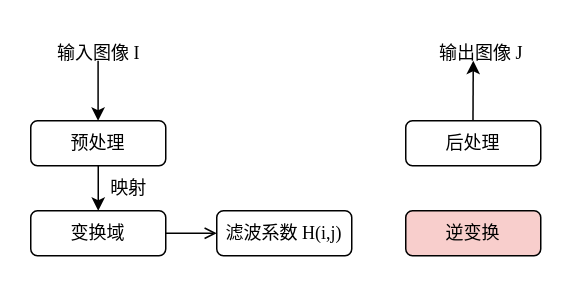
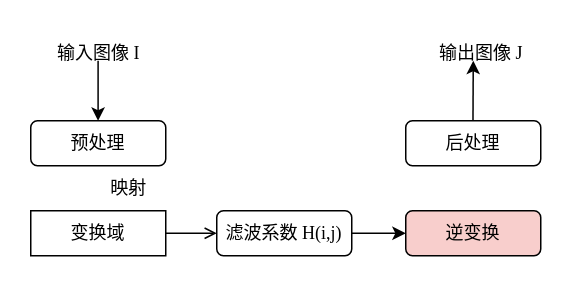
edge "预处理" -> "变换域": removed
node "变换域": shape rounded rectangle -> rectangle
edge "滤波系数 H(i,j)" -> "逆变换": added
